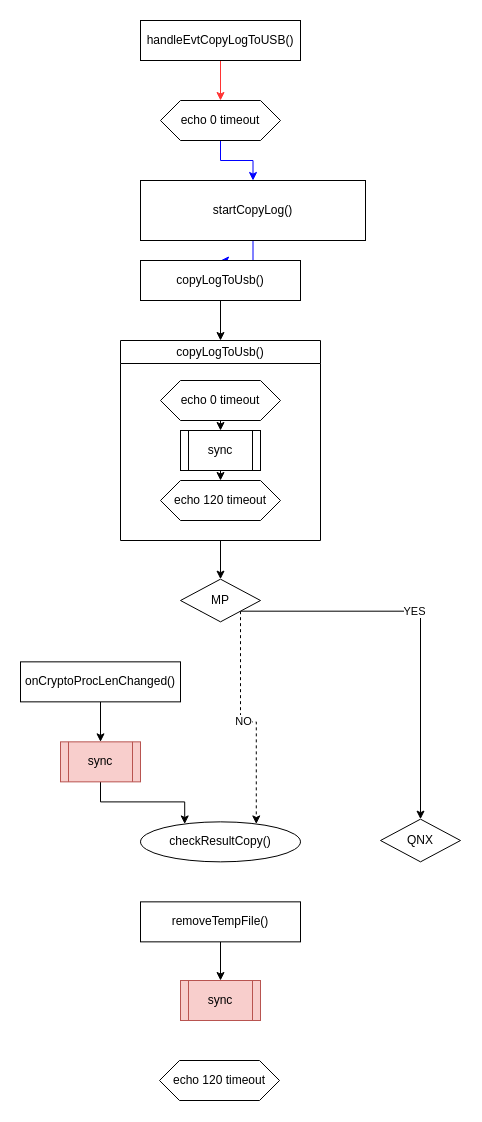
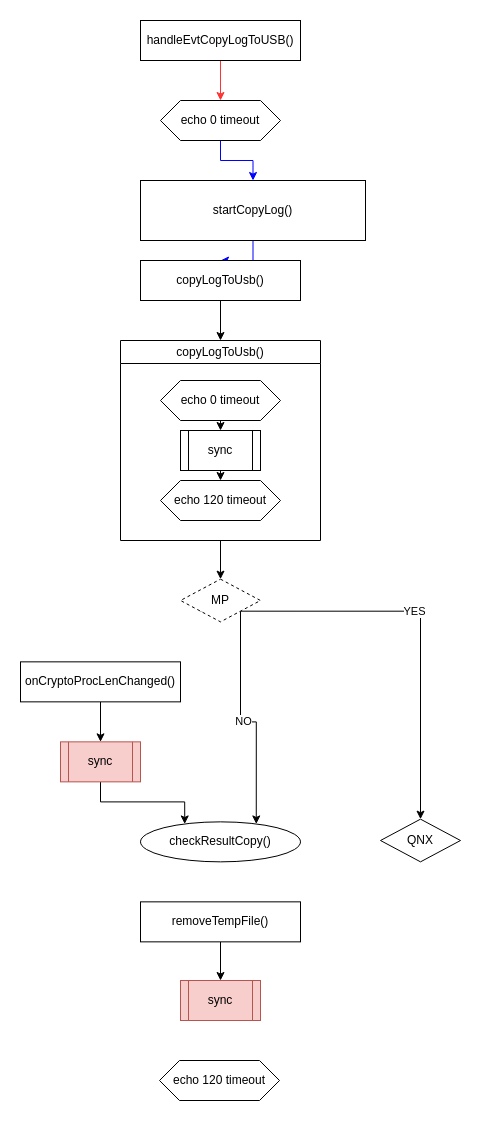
node "MP": style solid -> dashed
edge "MP" -> "checkResultCopy()": style dashed -> solid
